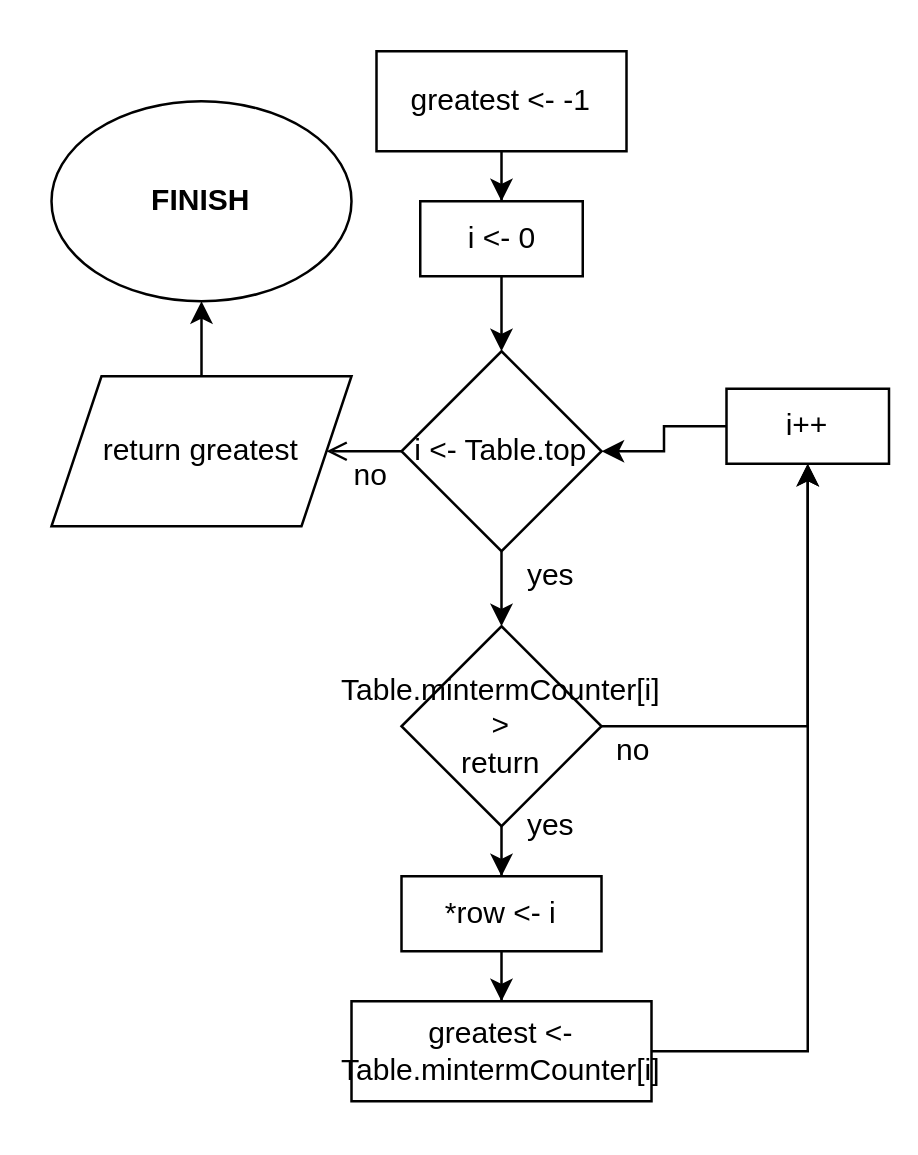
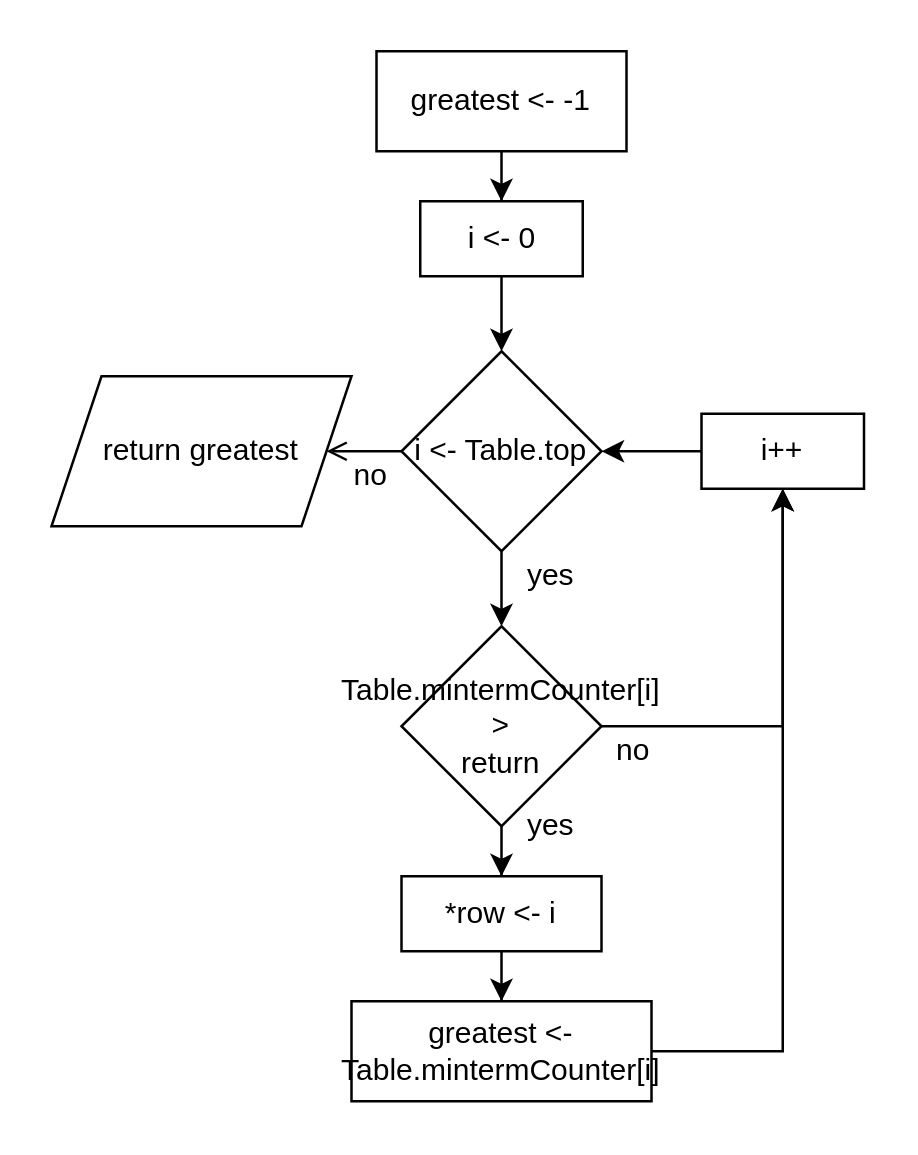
node "FINISH": removed
edge "return greatest" -> "FINISH": removed
node "i++": moved (808, 426) -> (783, 451)
